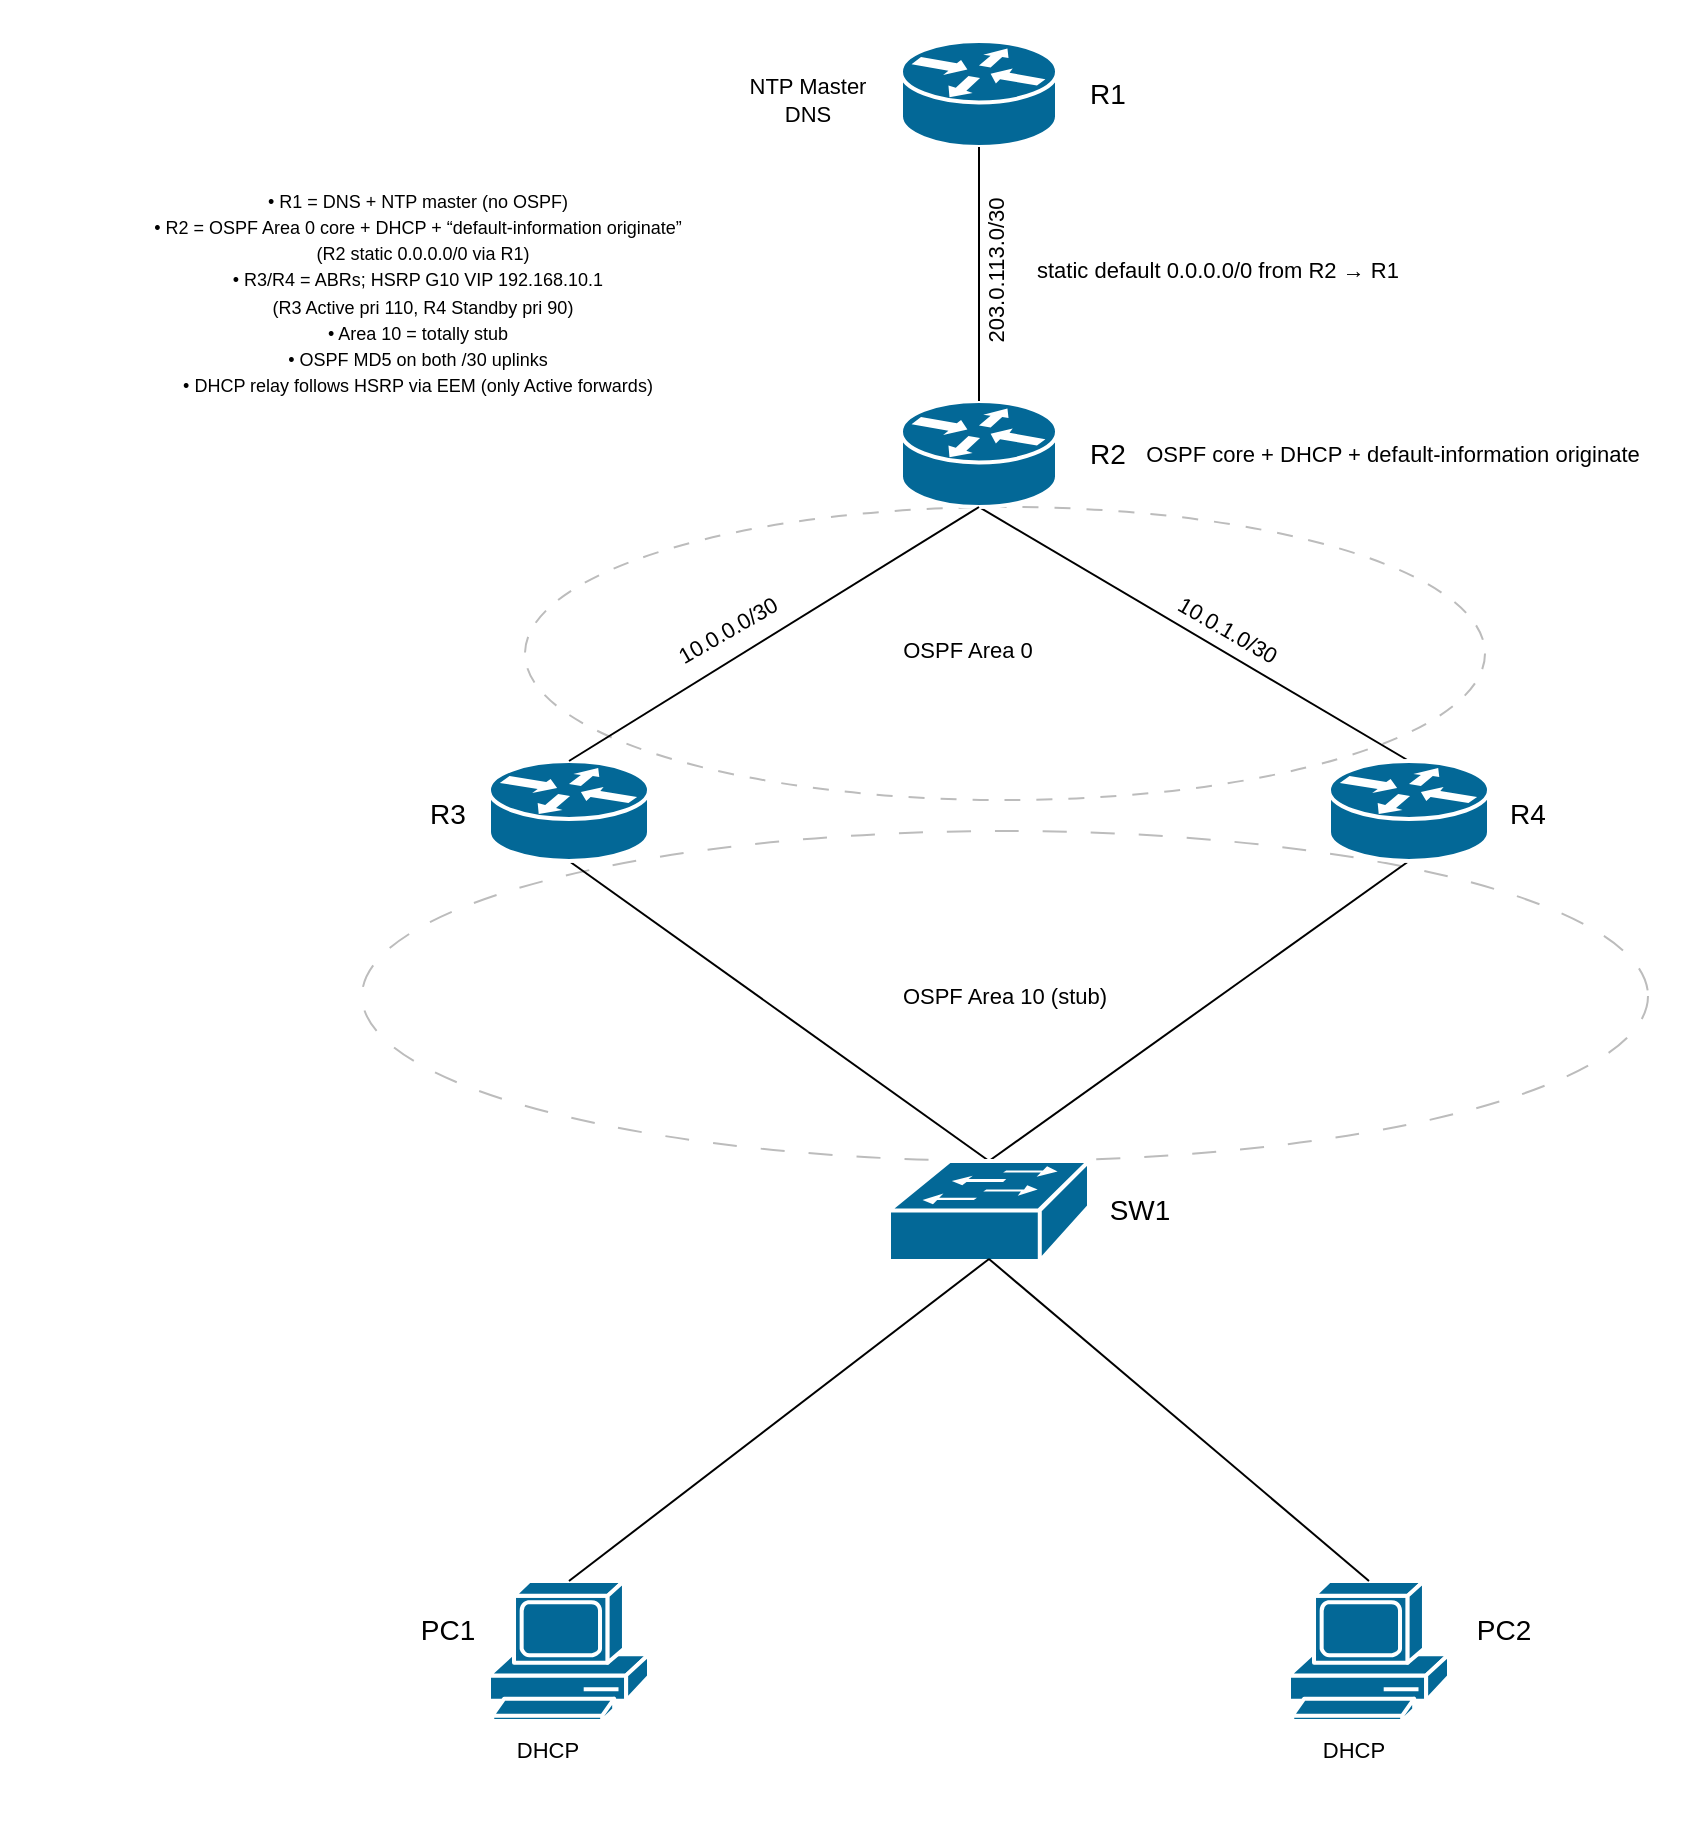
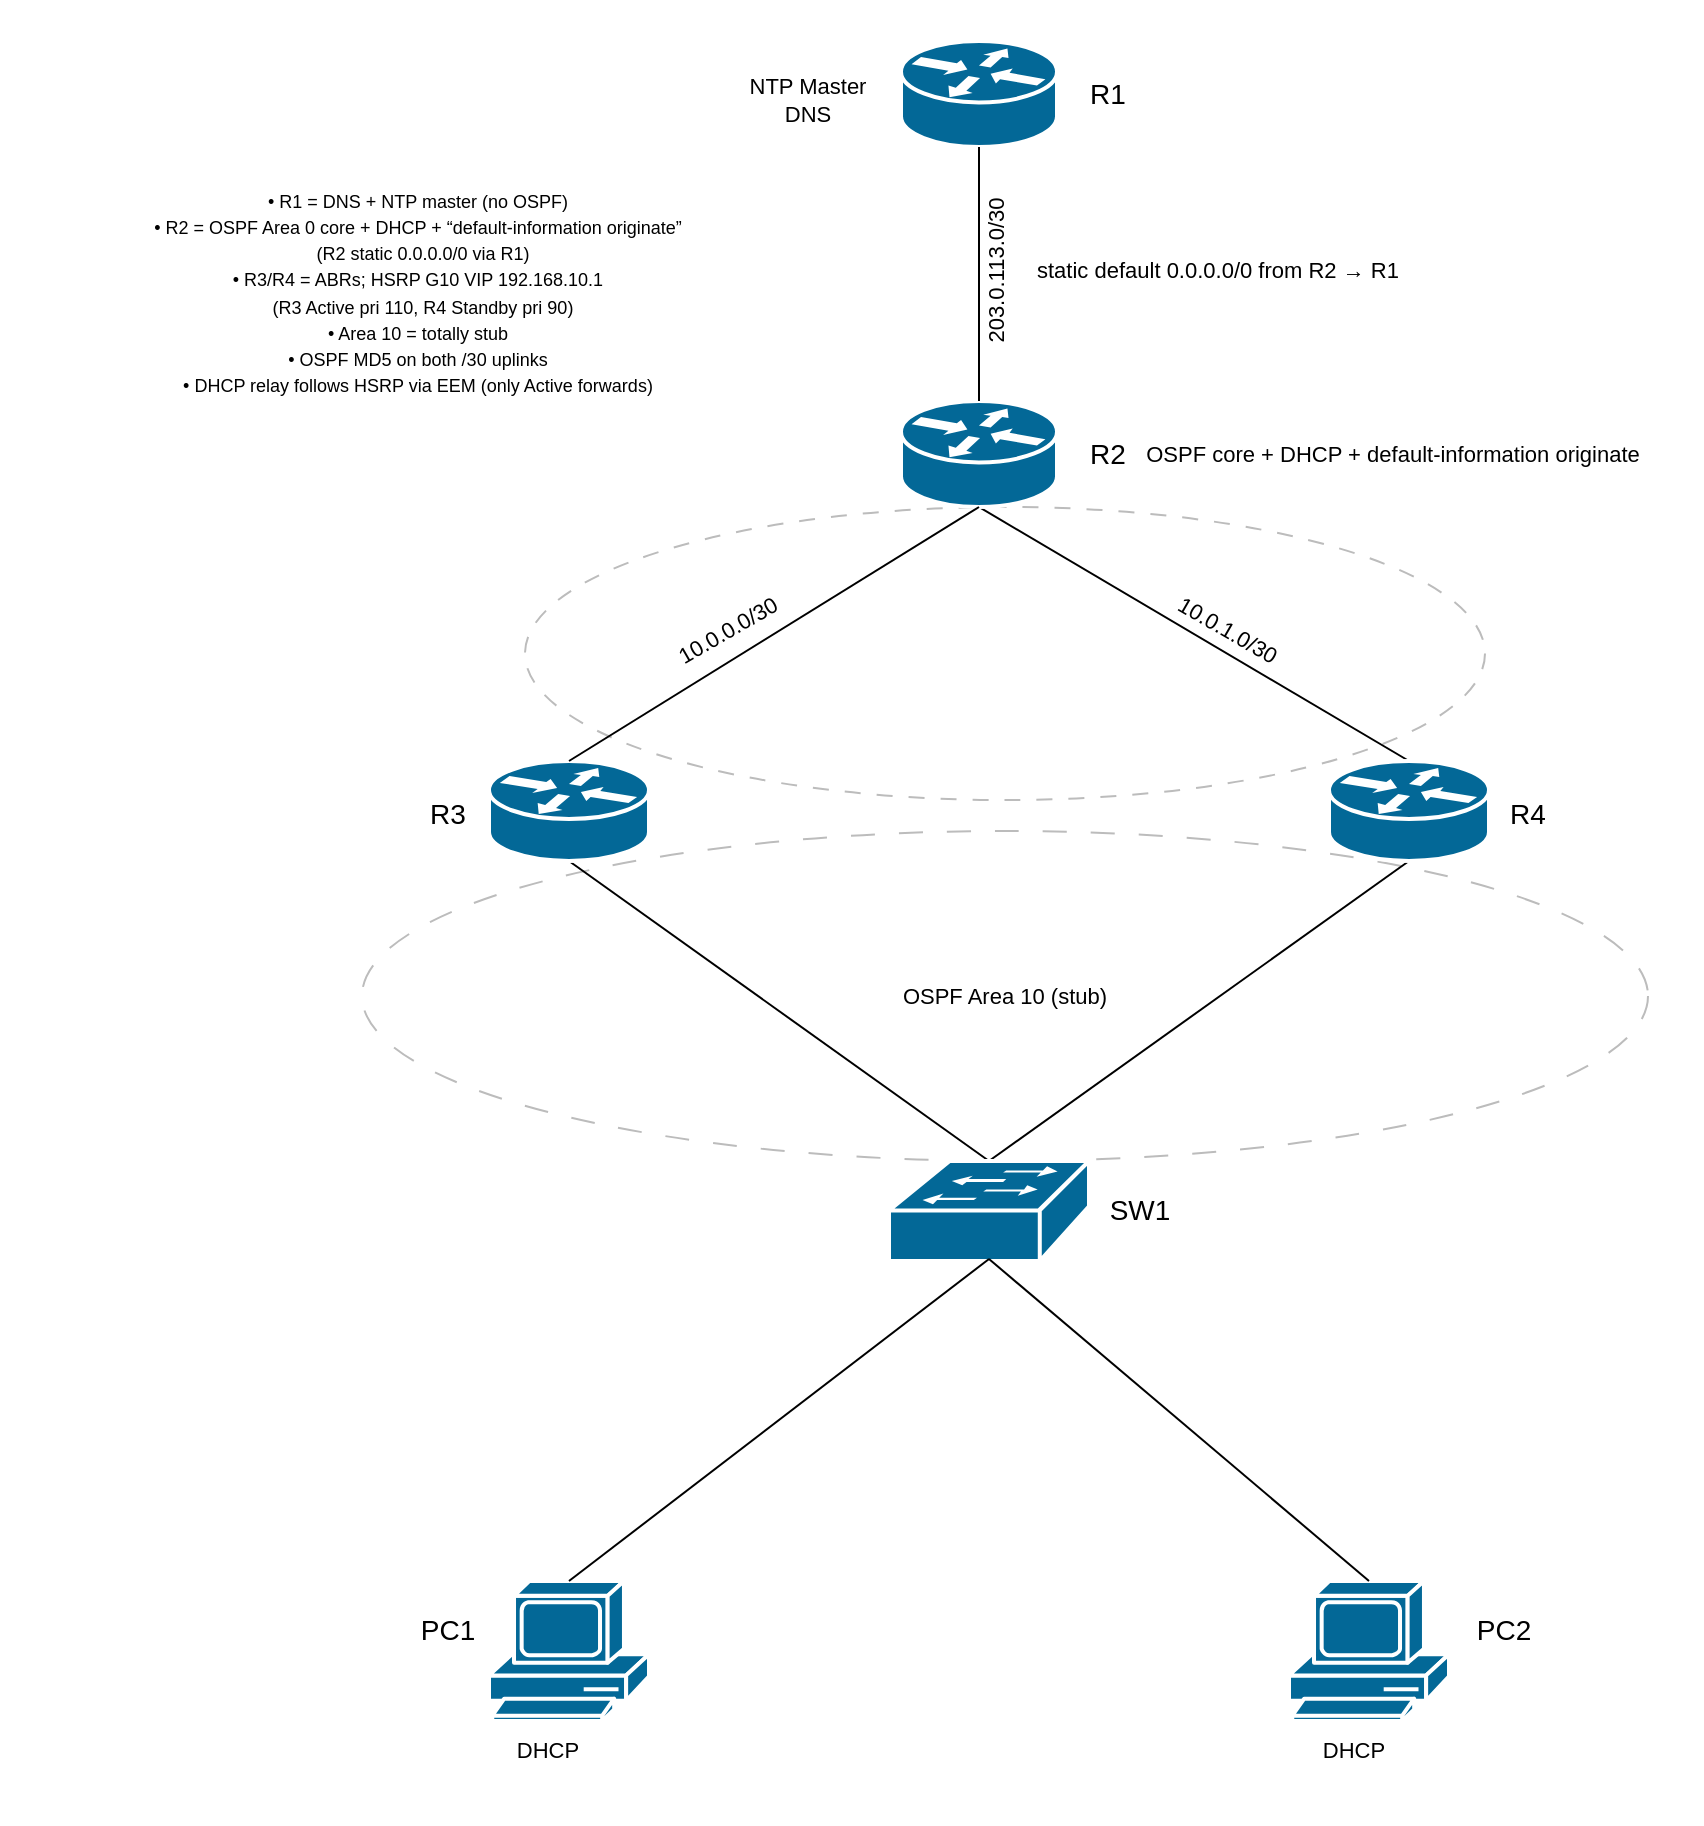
node "OSPF Area 0": removed
